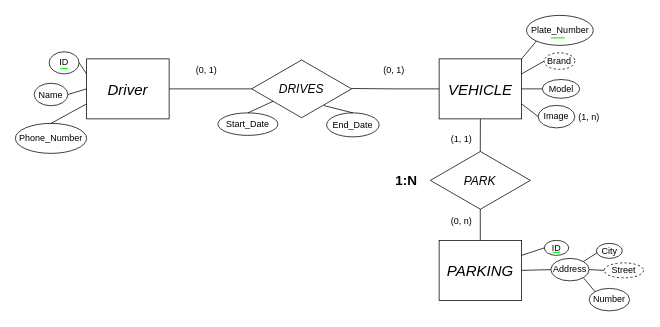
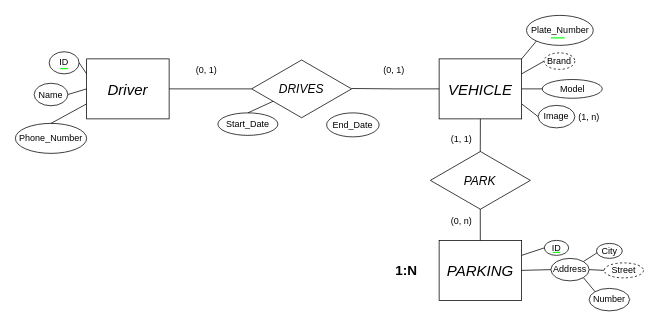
node "Model": size 38x19 -> 60x19
edge "DRIVES" -- "End_Date": removed
node "1:N": moved (407, 180) -> (407, 270)
